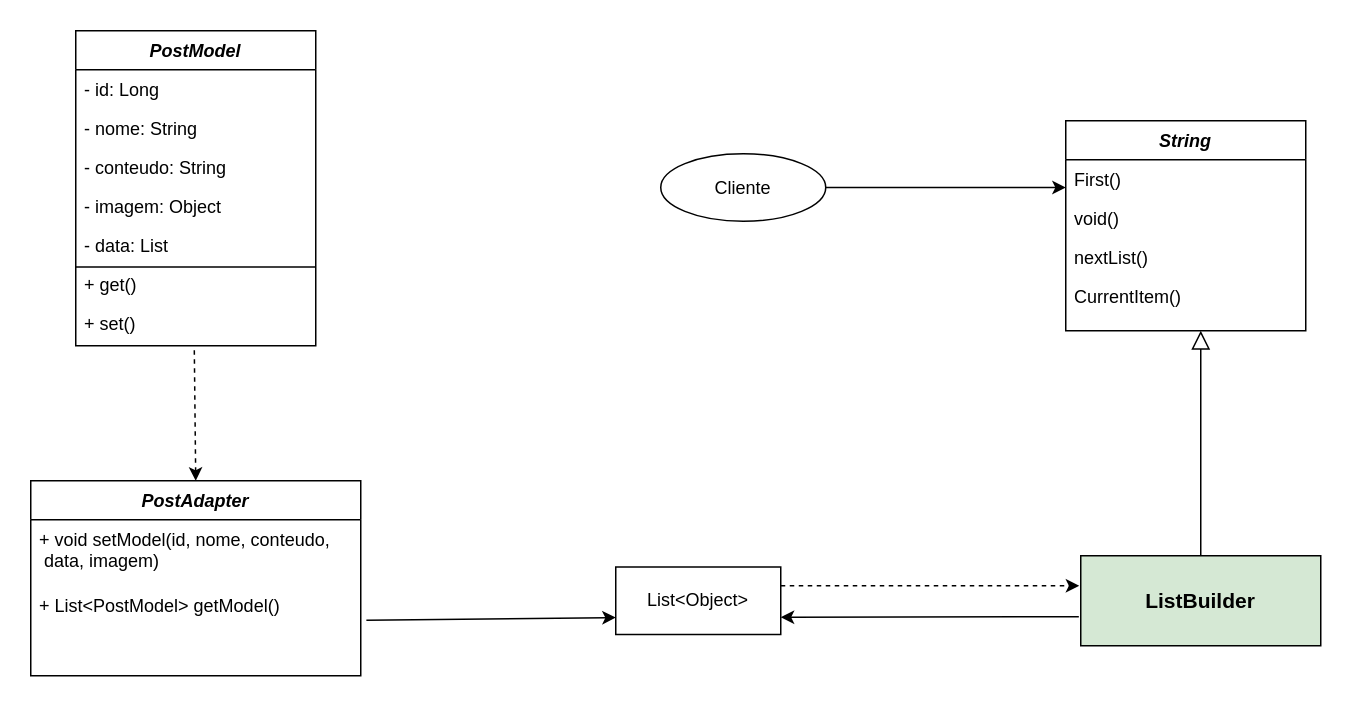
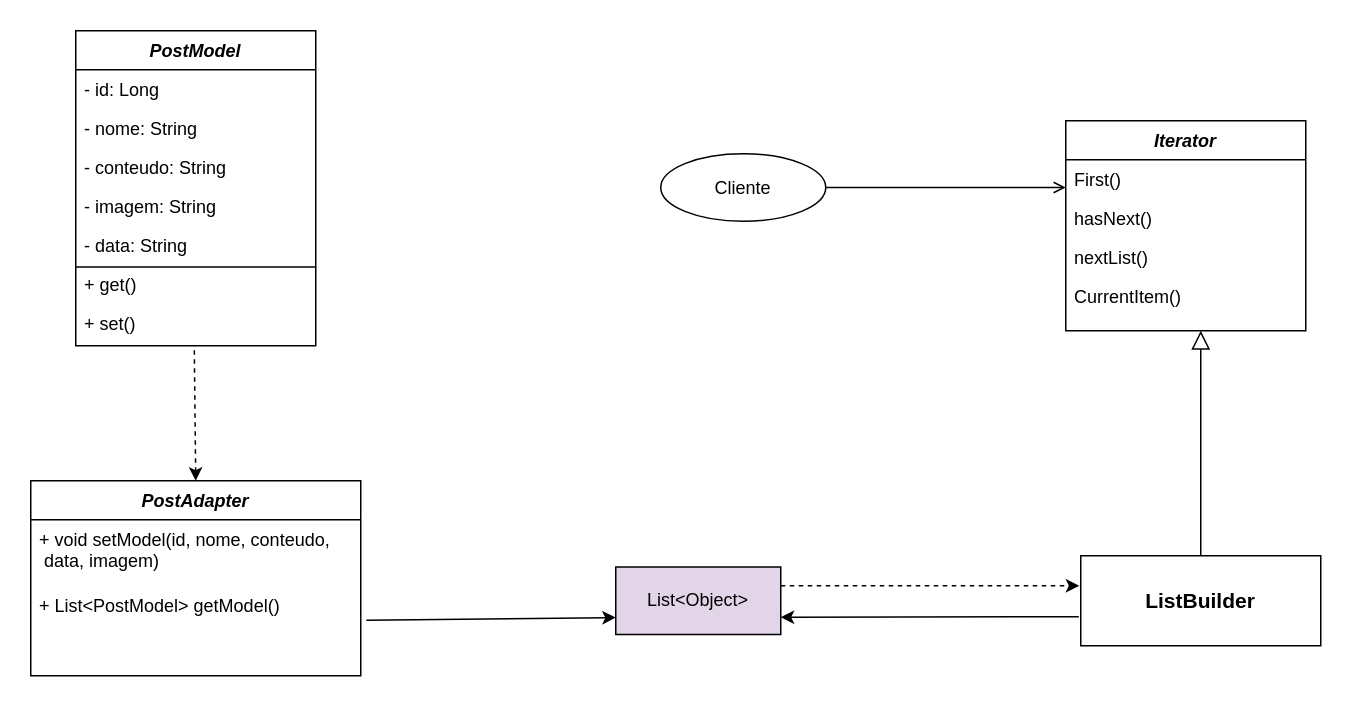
node "String": label "String" -> "Iterator"
edge "Cliente" -> "First()": arrowhead classic -> open
node "- imagem: Object": label "- imagem: Object" -> "- imagem: String"
node "void()": label "void()" -> "hasNext()"
node "- data: List": label "- data: List" -> "- data: String"
node "List<Object>": fillcolor #ffffff -> #e1d5e7
node "ListBuilder": fillcolor #d5e8d4 -> #ffffff
